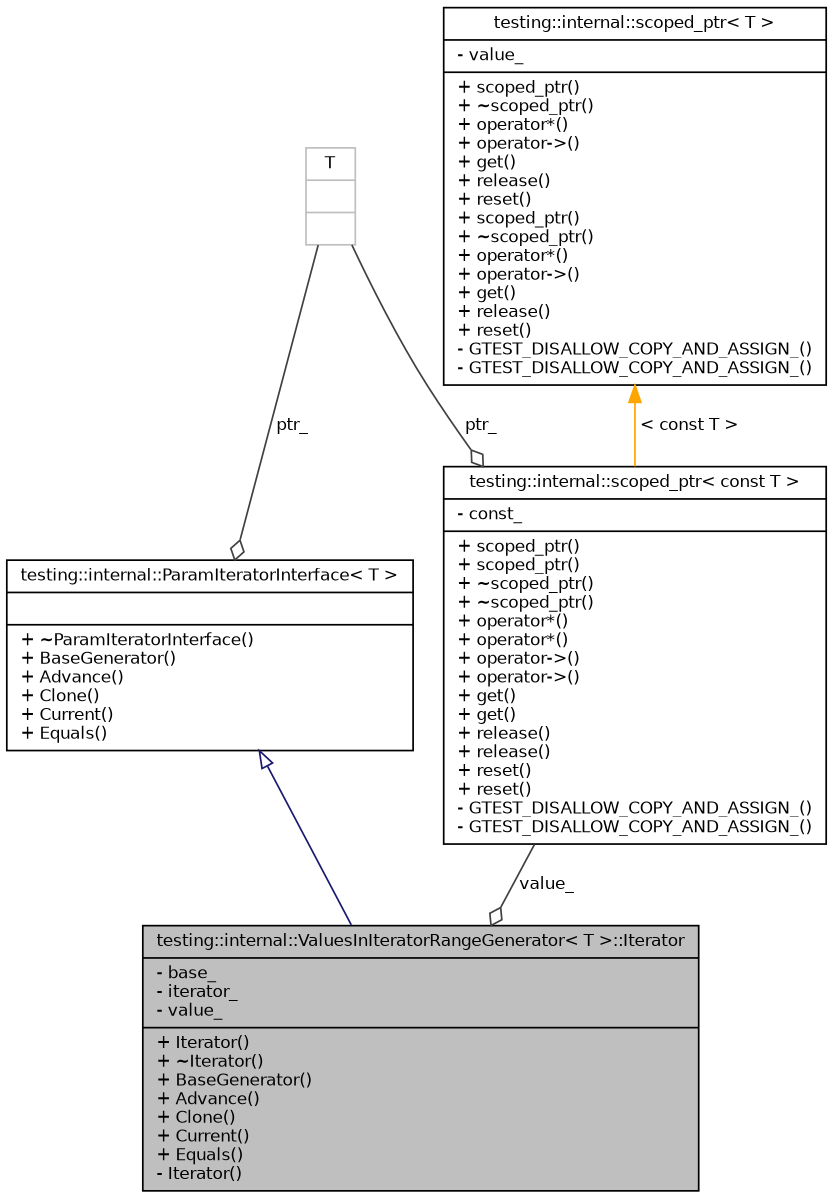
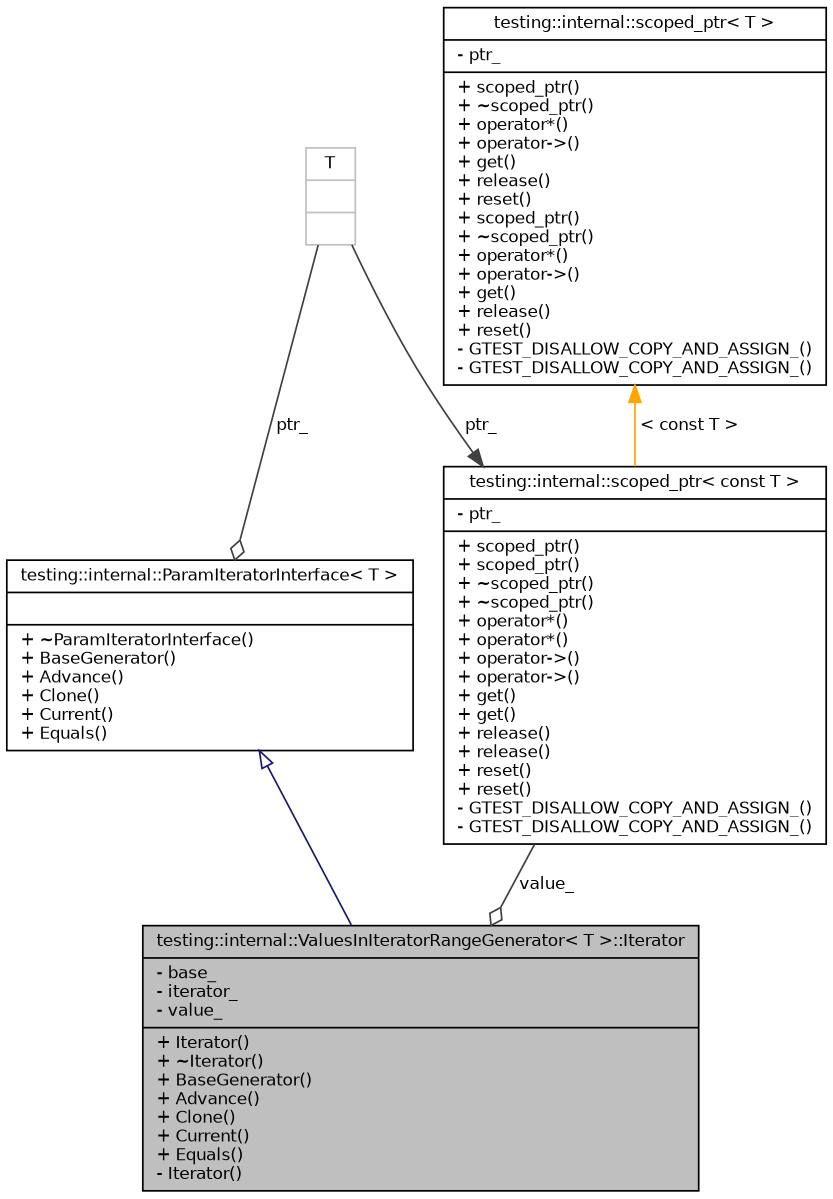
node "testing::internal::scoped_ptr< T >": text "- value_" -> "- ptr_"
edge "T" -> "testing::internal::scoped_ptr< const T >": arrowhead odiamond -> normal
node "testing::internal::scoped_ptr< const T >": text "- const_" -> "- ptr_"
